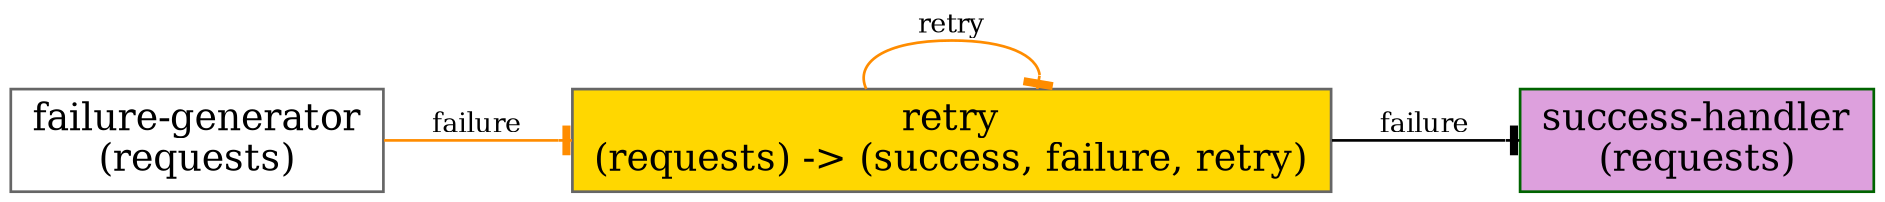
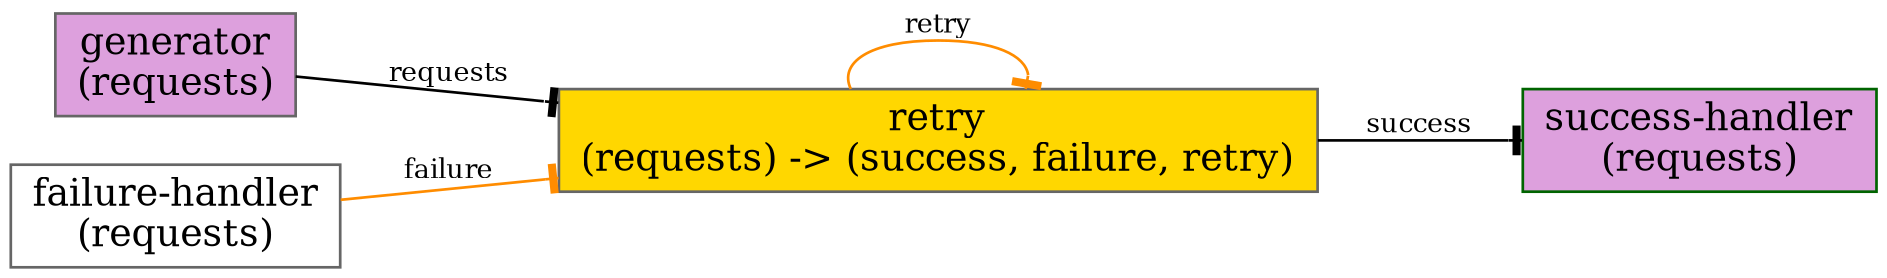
node "generator (requests)": added
edge "retry (requests) -> (success, failure, retry)" -> "success-handler (requests)": label "failure" -> "success"
node "failure-generator (requests)": label "failure-generator (requests)" -> "failure-handler (requests)"
